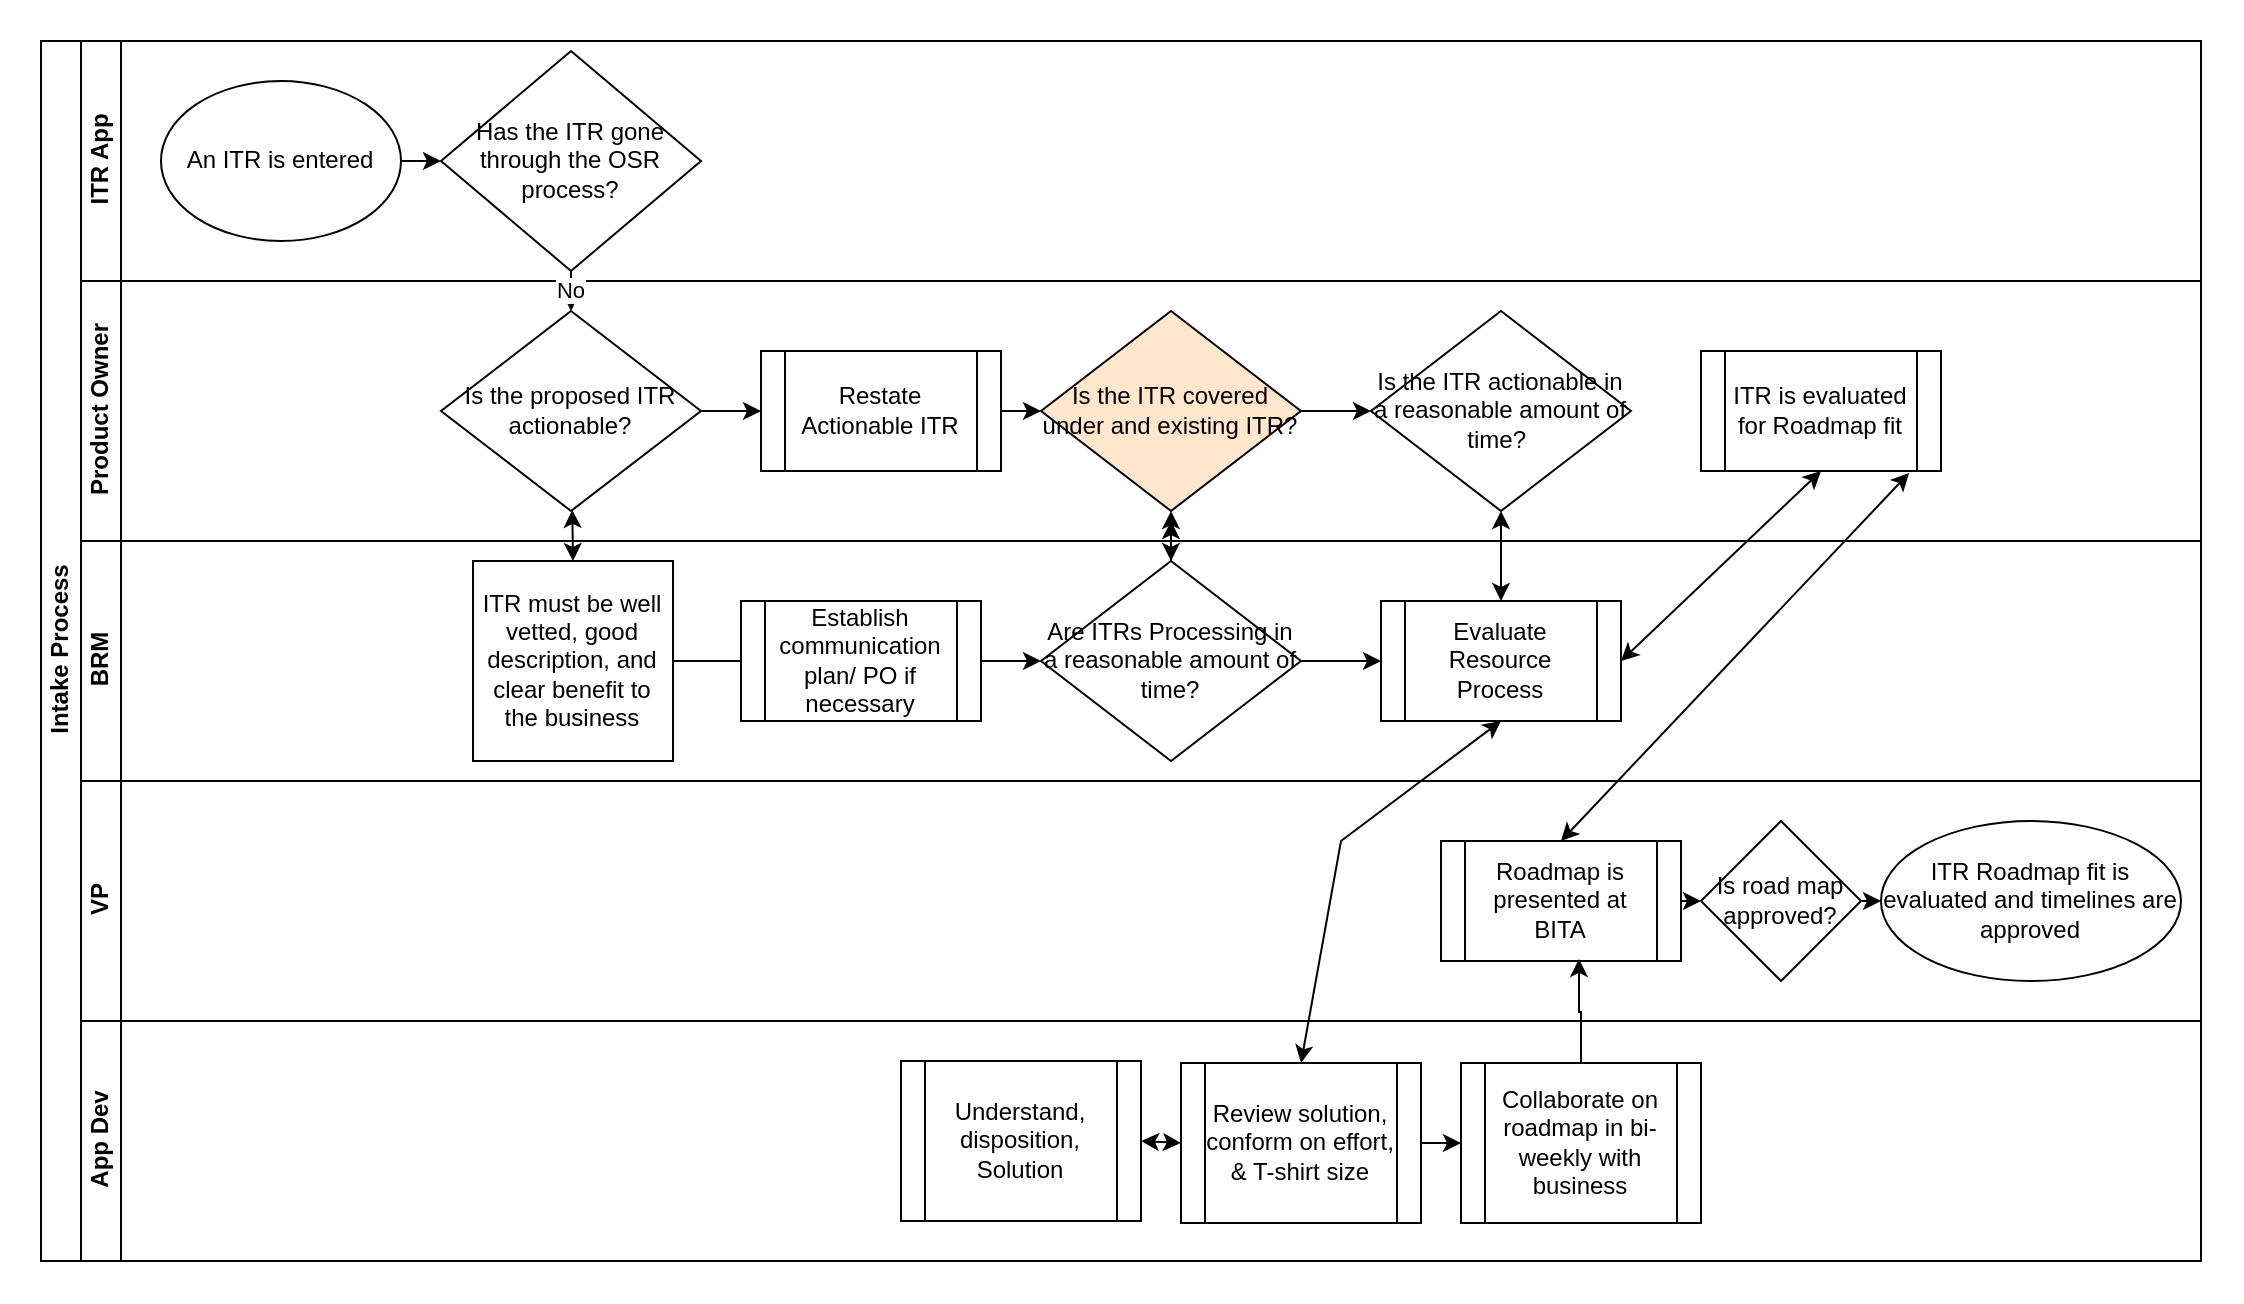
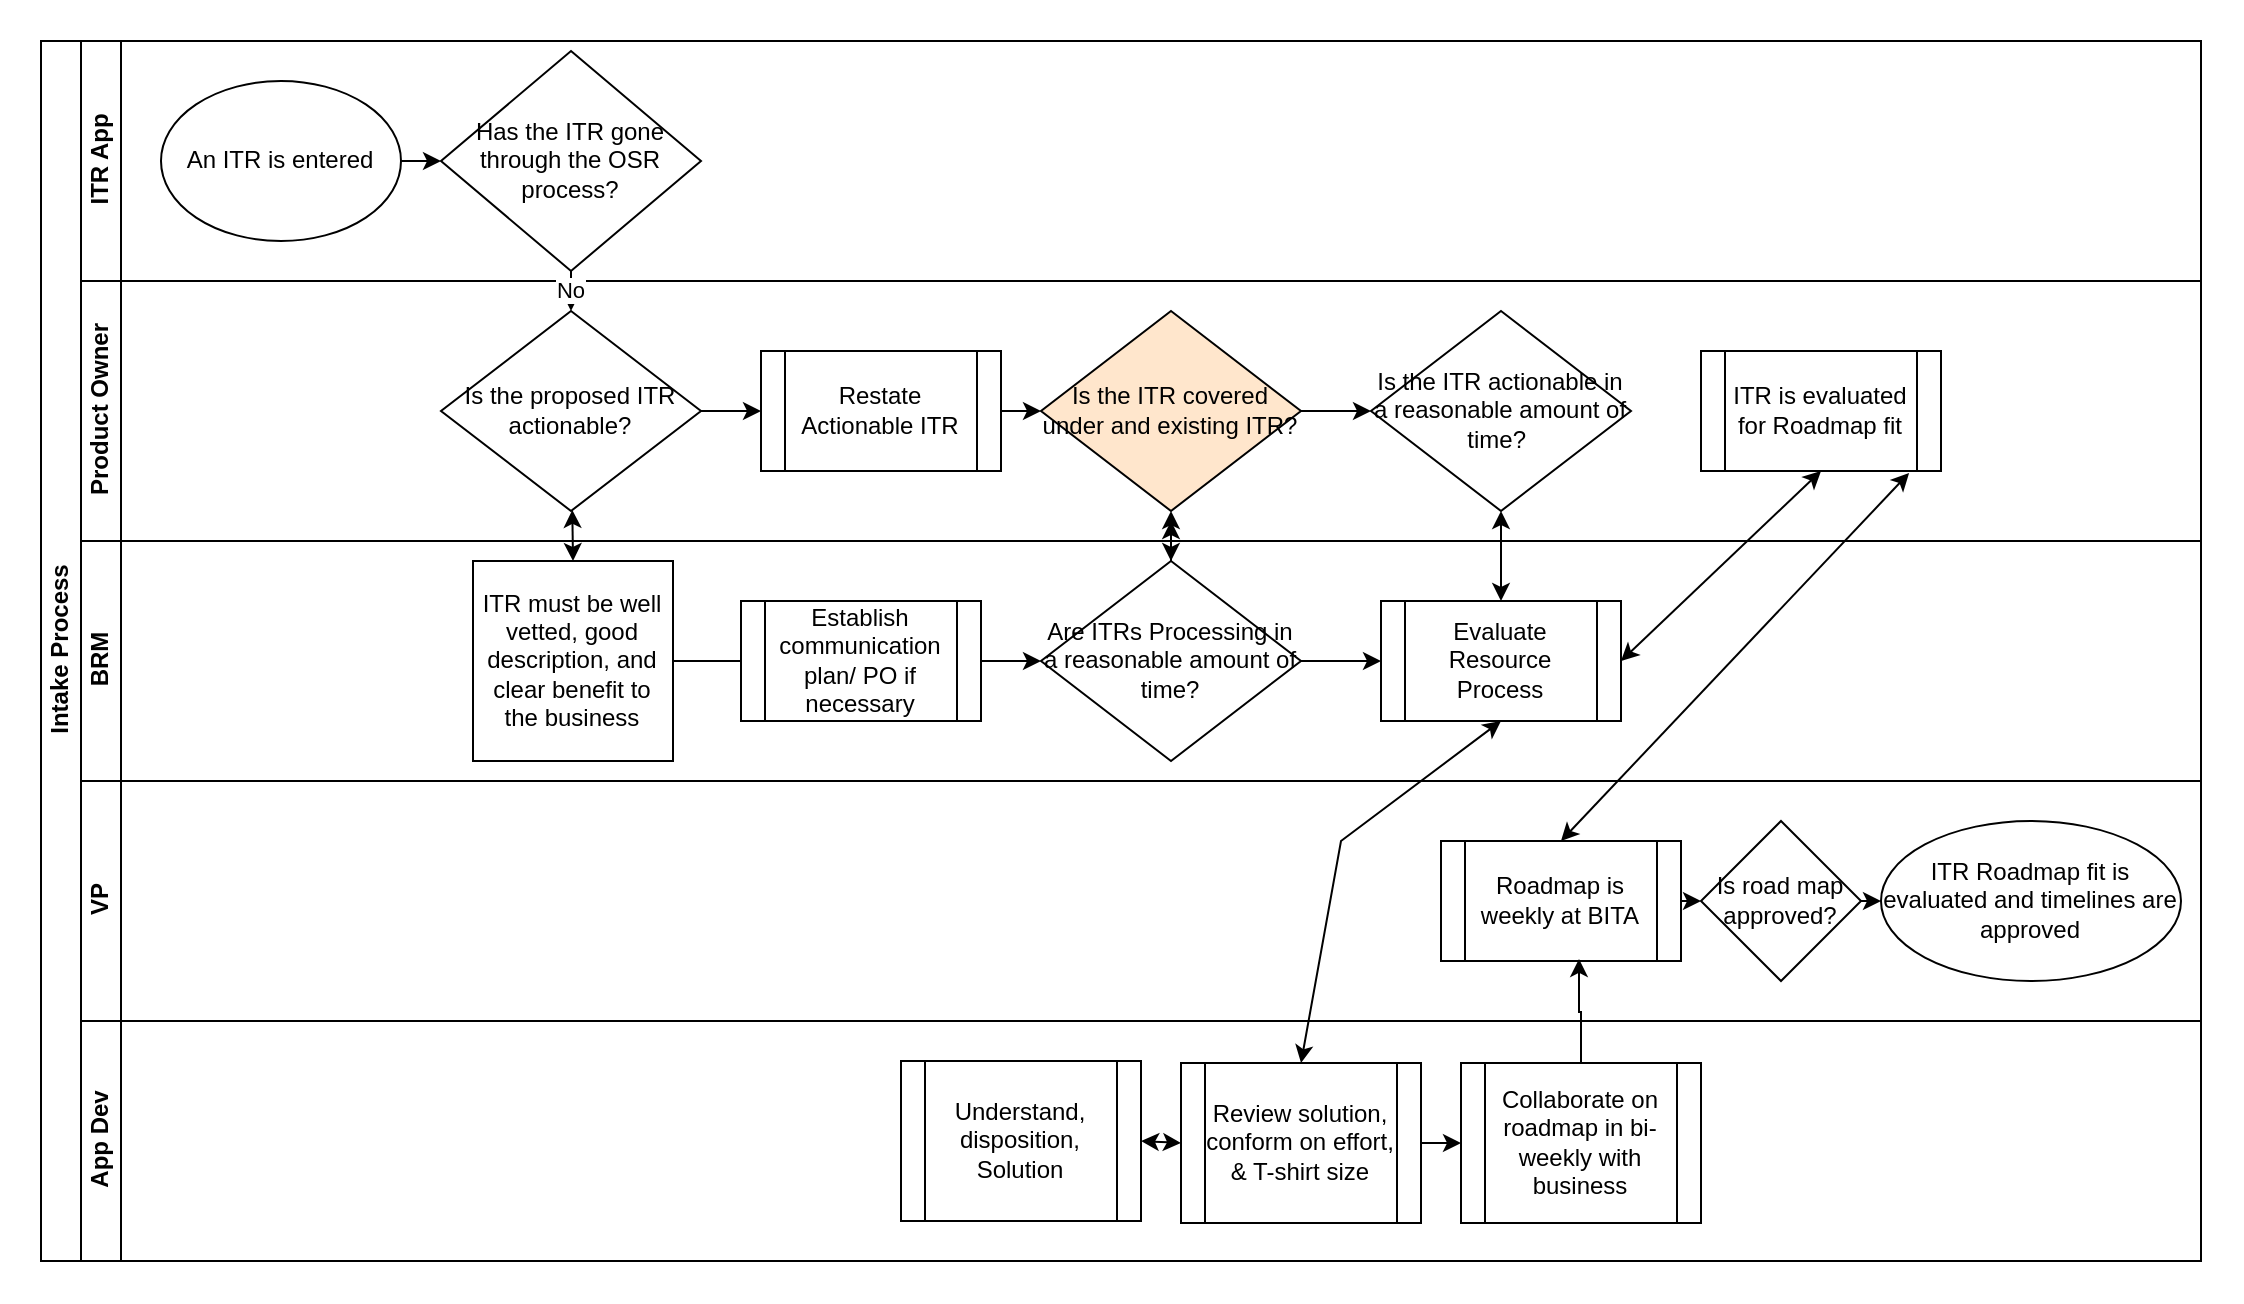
node "Roadmap is presented at BITA": label "Roadmap is presented at BITA" -> "Roadmap is weekly at BITA"
